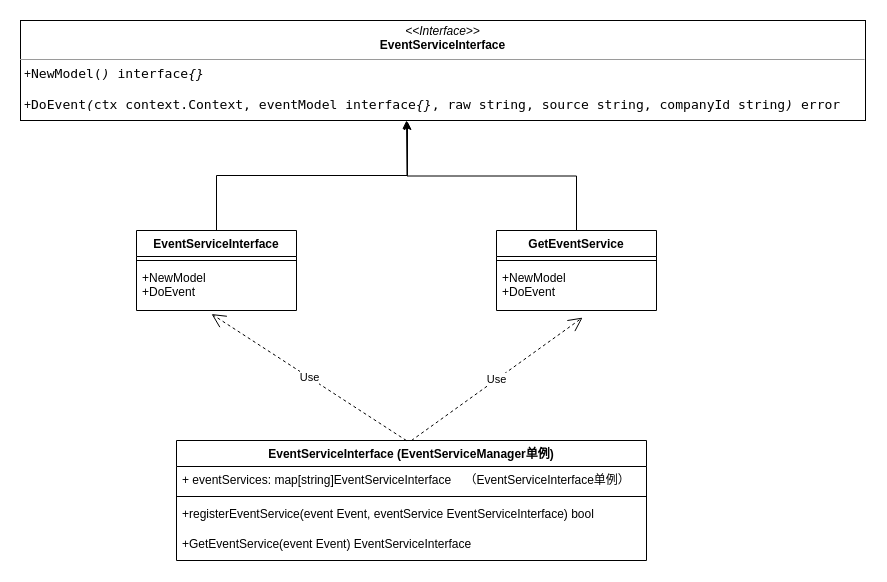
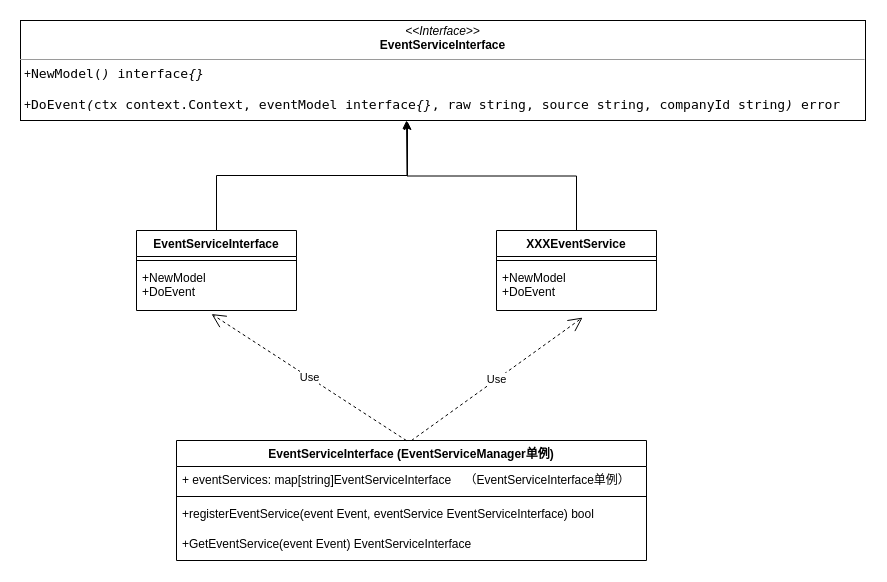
node "GetEventService": label "GetEventService" -> "XXXEventService"
